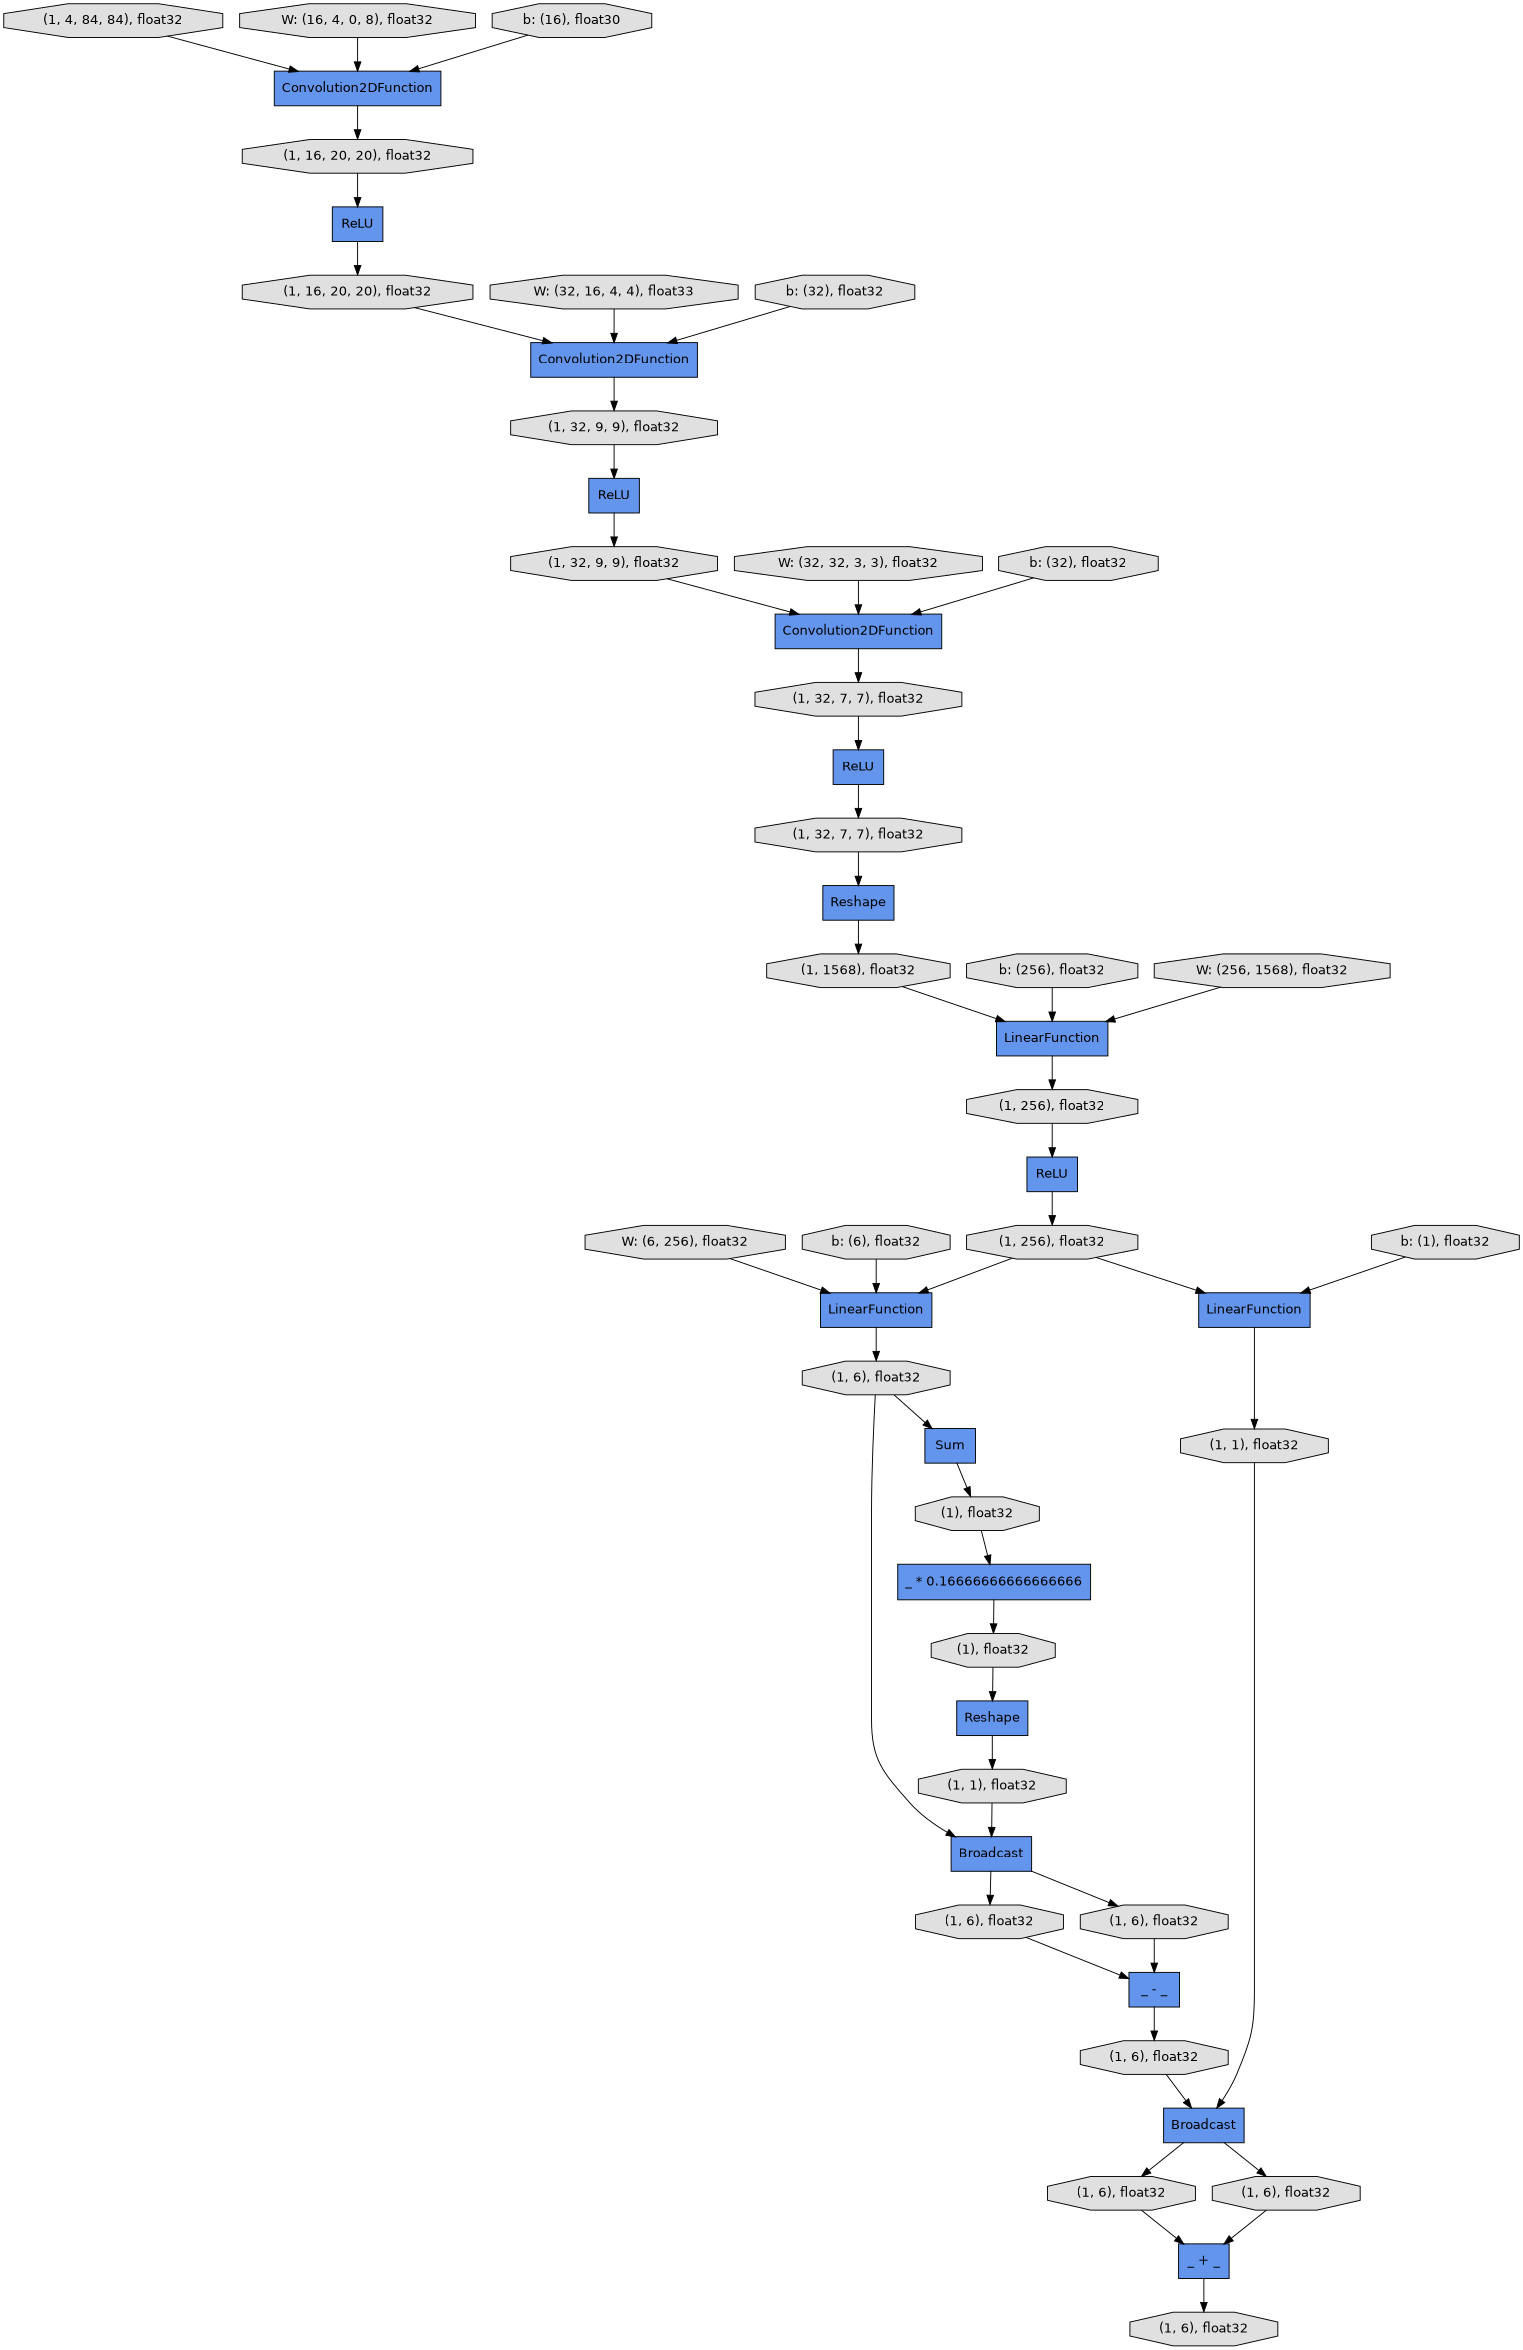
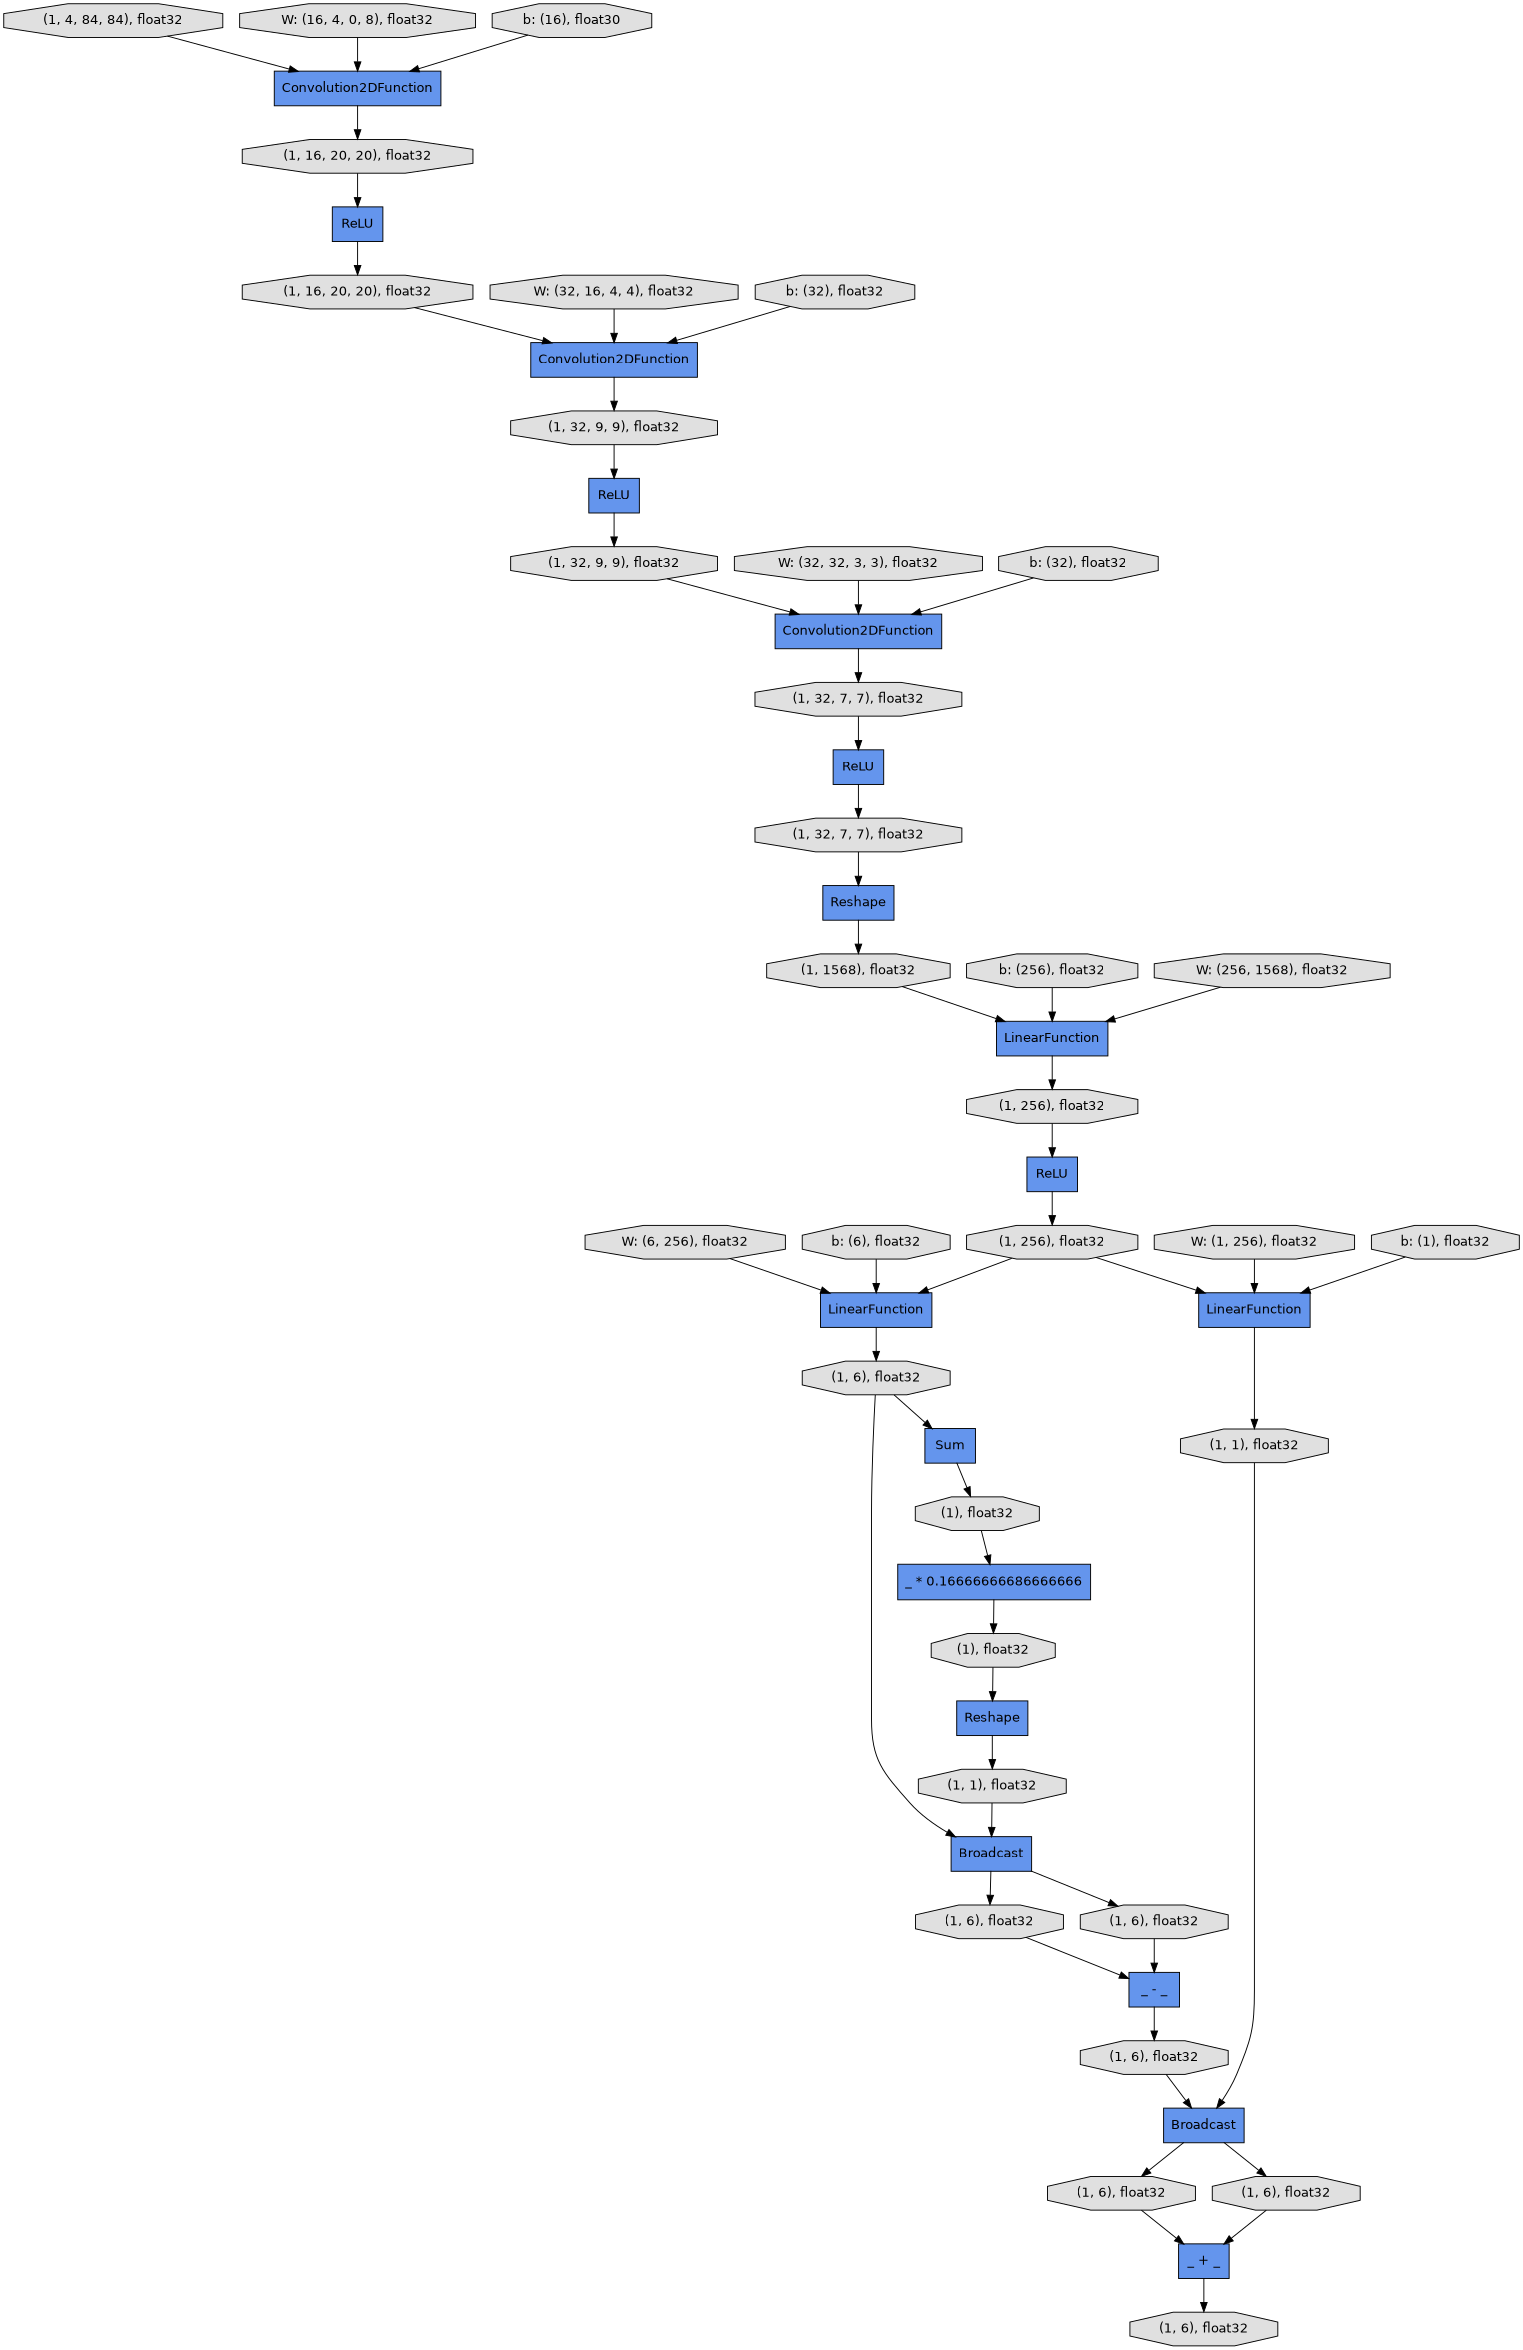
node "W: (32, 16, 4, 4), float33": label "W: (32, 16, 4, 4), float33" -> "W: (32, 16, 4, 4), float32"
node "W: (1, 256), float32": added
node "_ * 0.16666666666666666": label "_ * 0.16666666666666666" -> "_ * 0.16666666686666666"
